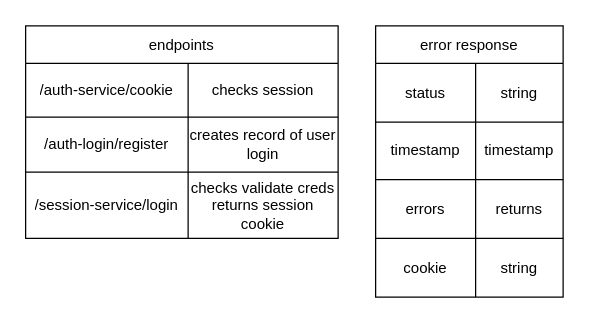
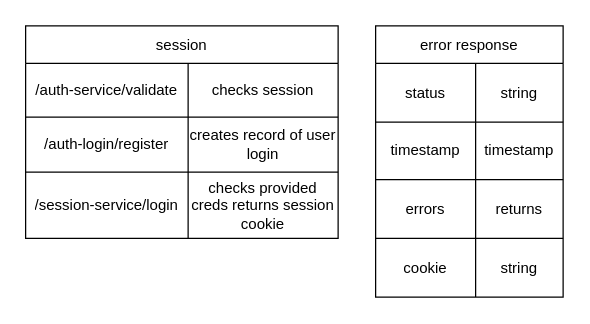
node "endpoints": label "endpoints" -> "session"
node "/auth-service/cookie": label "/auth-service/cookie" -> "/auth-service/validate"
node "checks validate creds returns session cookie": label "checks validate creds returns session cookie" -> "checks provided creds returns session cookie"
